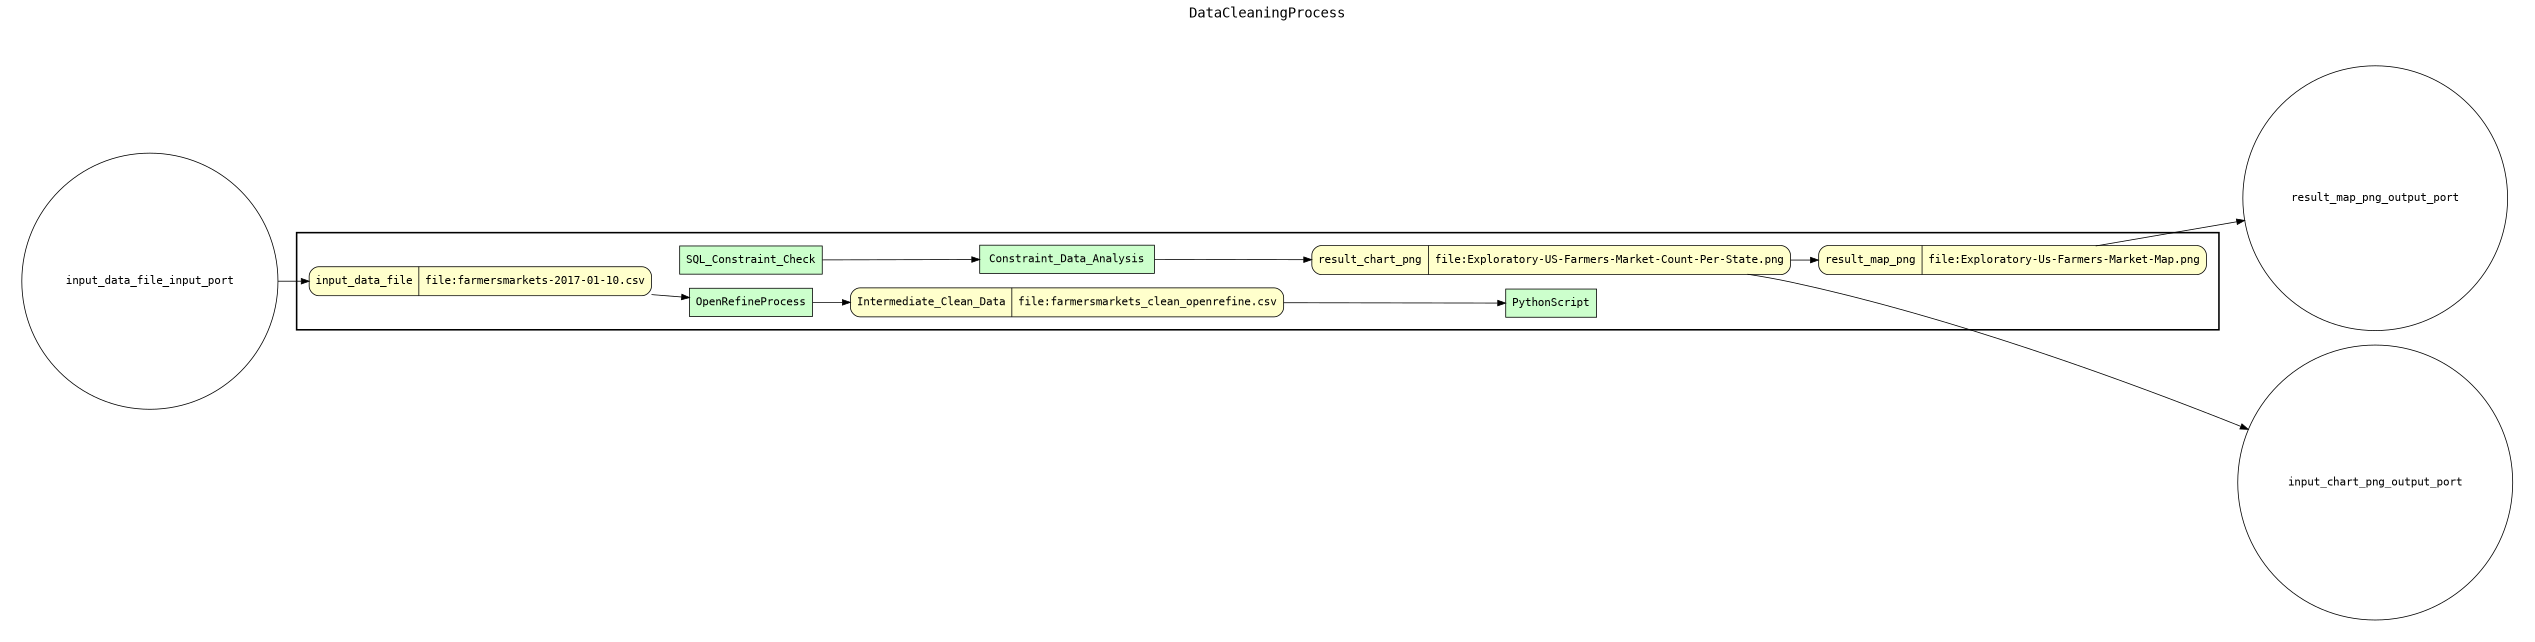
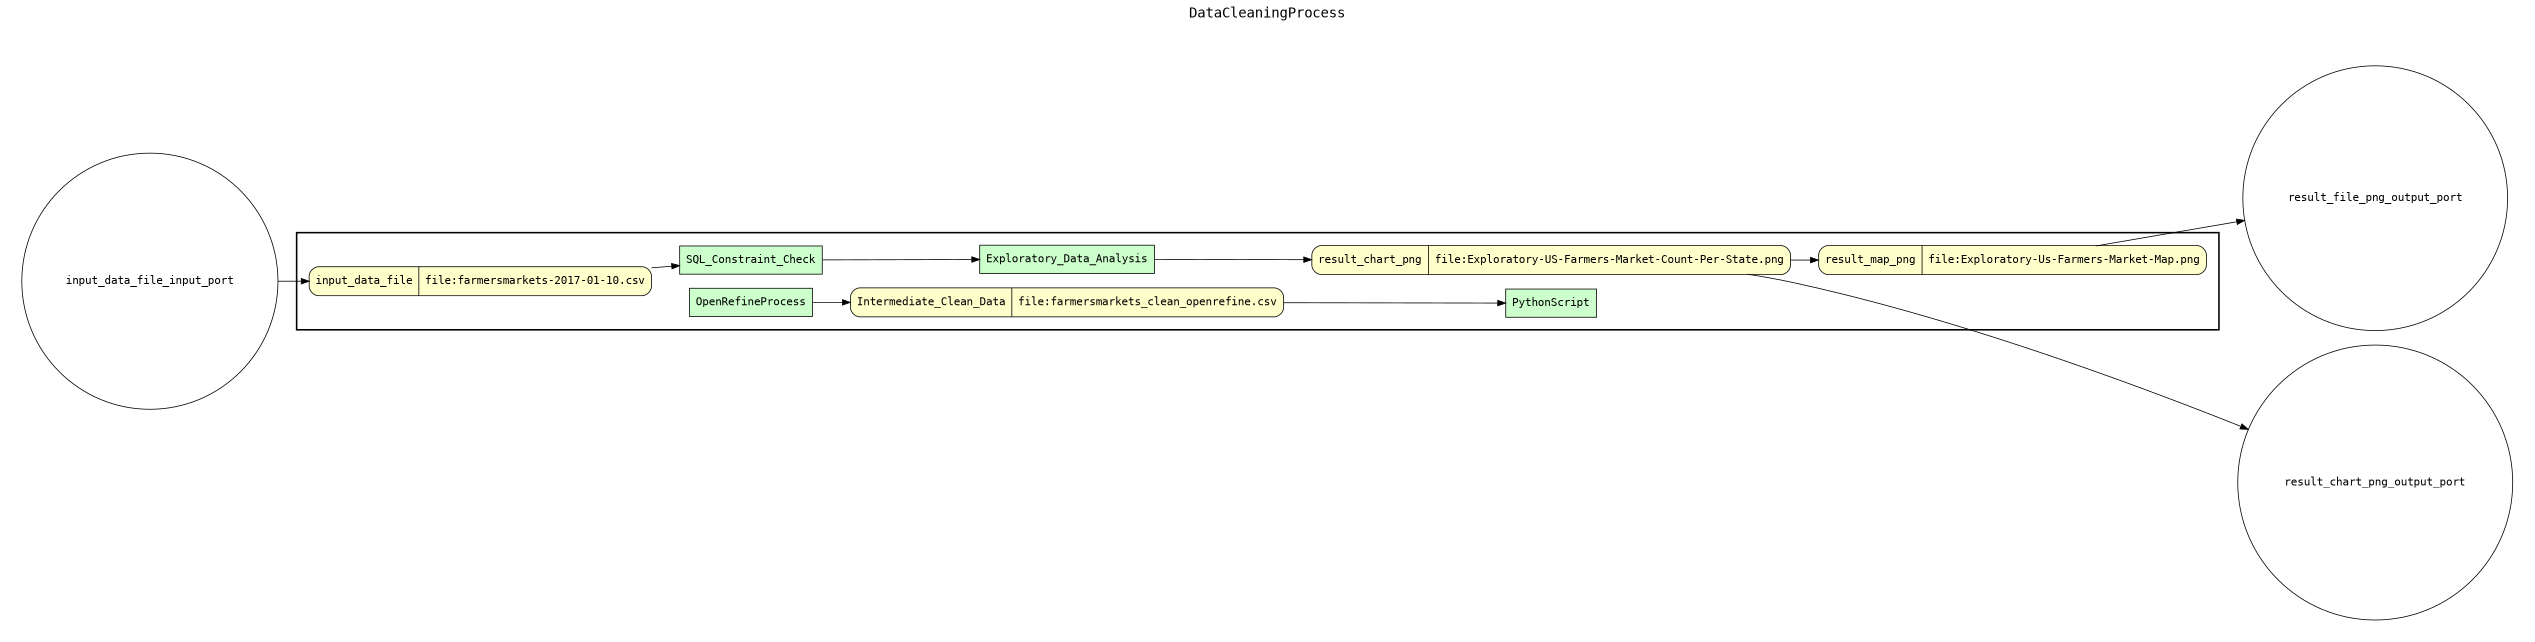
node "result_map_png_output_port": label "result_map_png_output_port" -> "result_file_png_output_port"
node "Constraint_Data_Analysis": label "Constraint_Data_Analysis" -> "Exploratory_Data_Analysis"
edge "input_data_file" -> "OpenRefineProcess": now "input_data_file" -> "SQL_Constraint_Check"
node "input_chart_png_output_port": label "input_chart_png_output_port" -> "result_chart_png_output_port"
